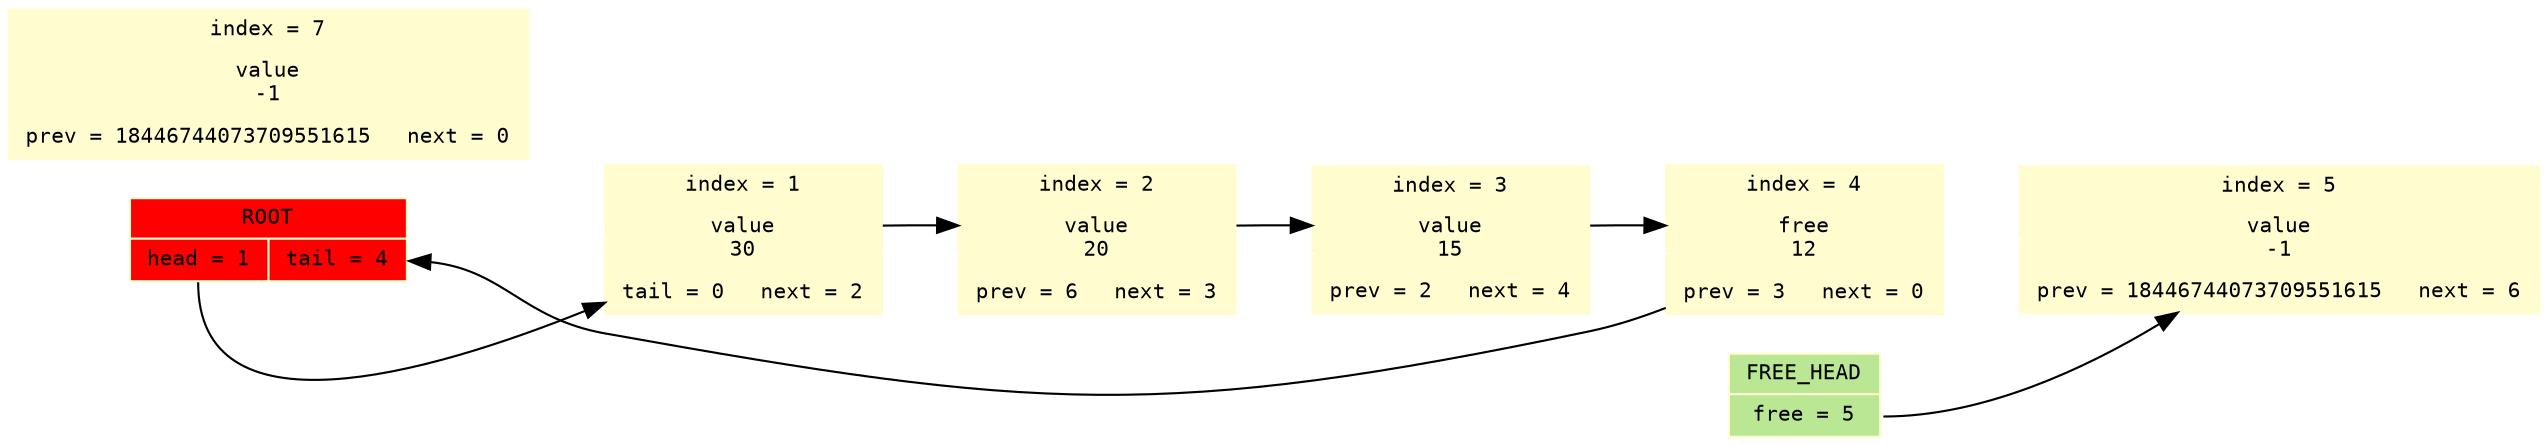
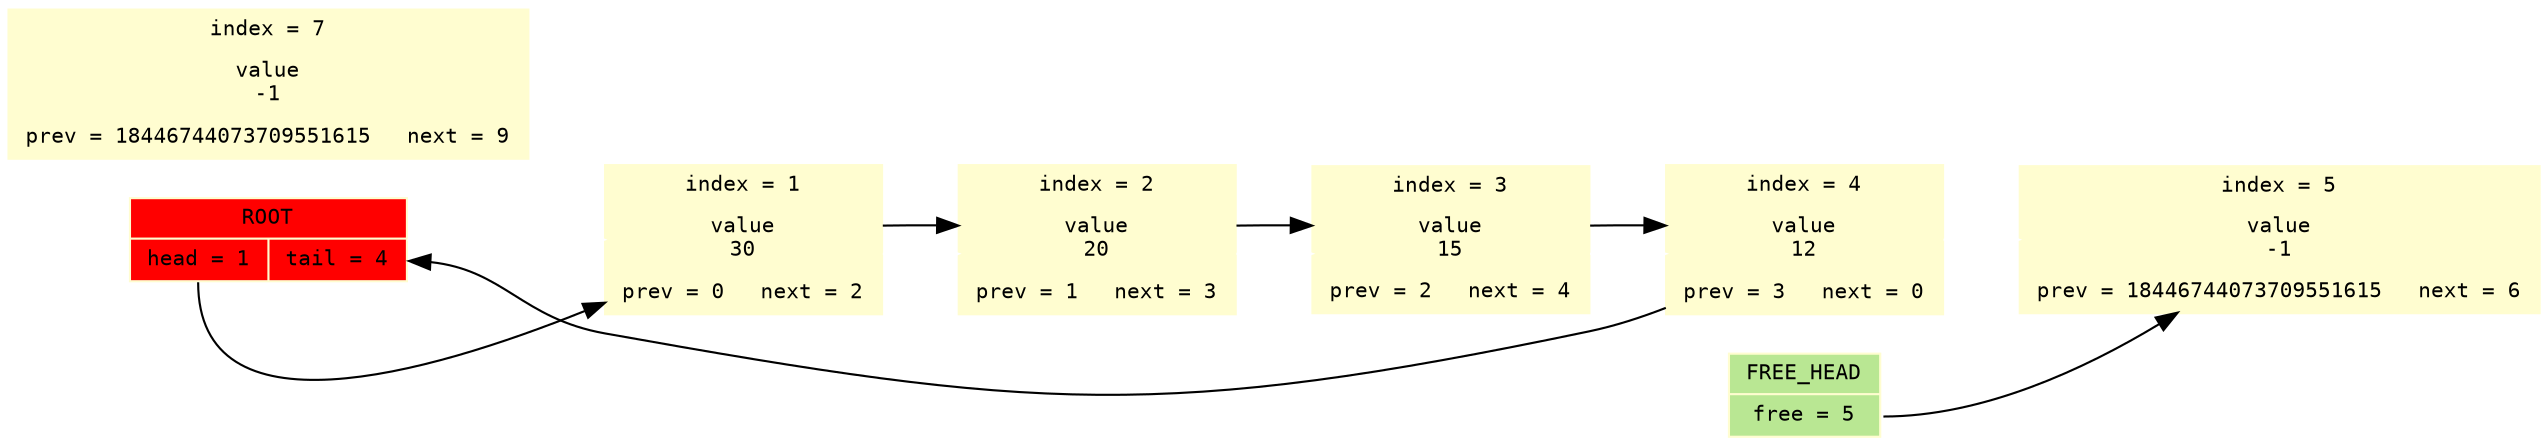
node "index = 7": text "next = 0" -> "next = 9"
node "index = 4": text "free" -> "value"
node "index = 1": text "tail = 0" -> "prev = 0"
node "index = 2": text "prev = 6" -> "prev = 1"
